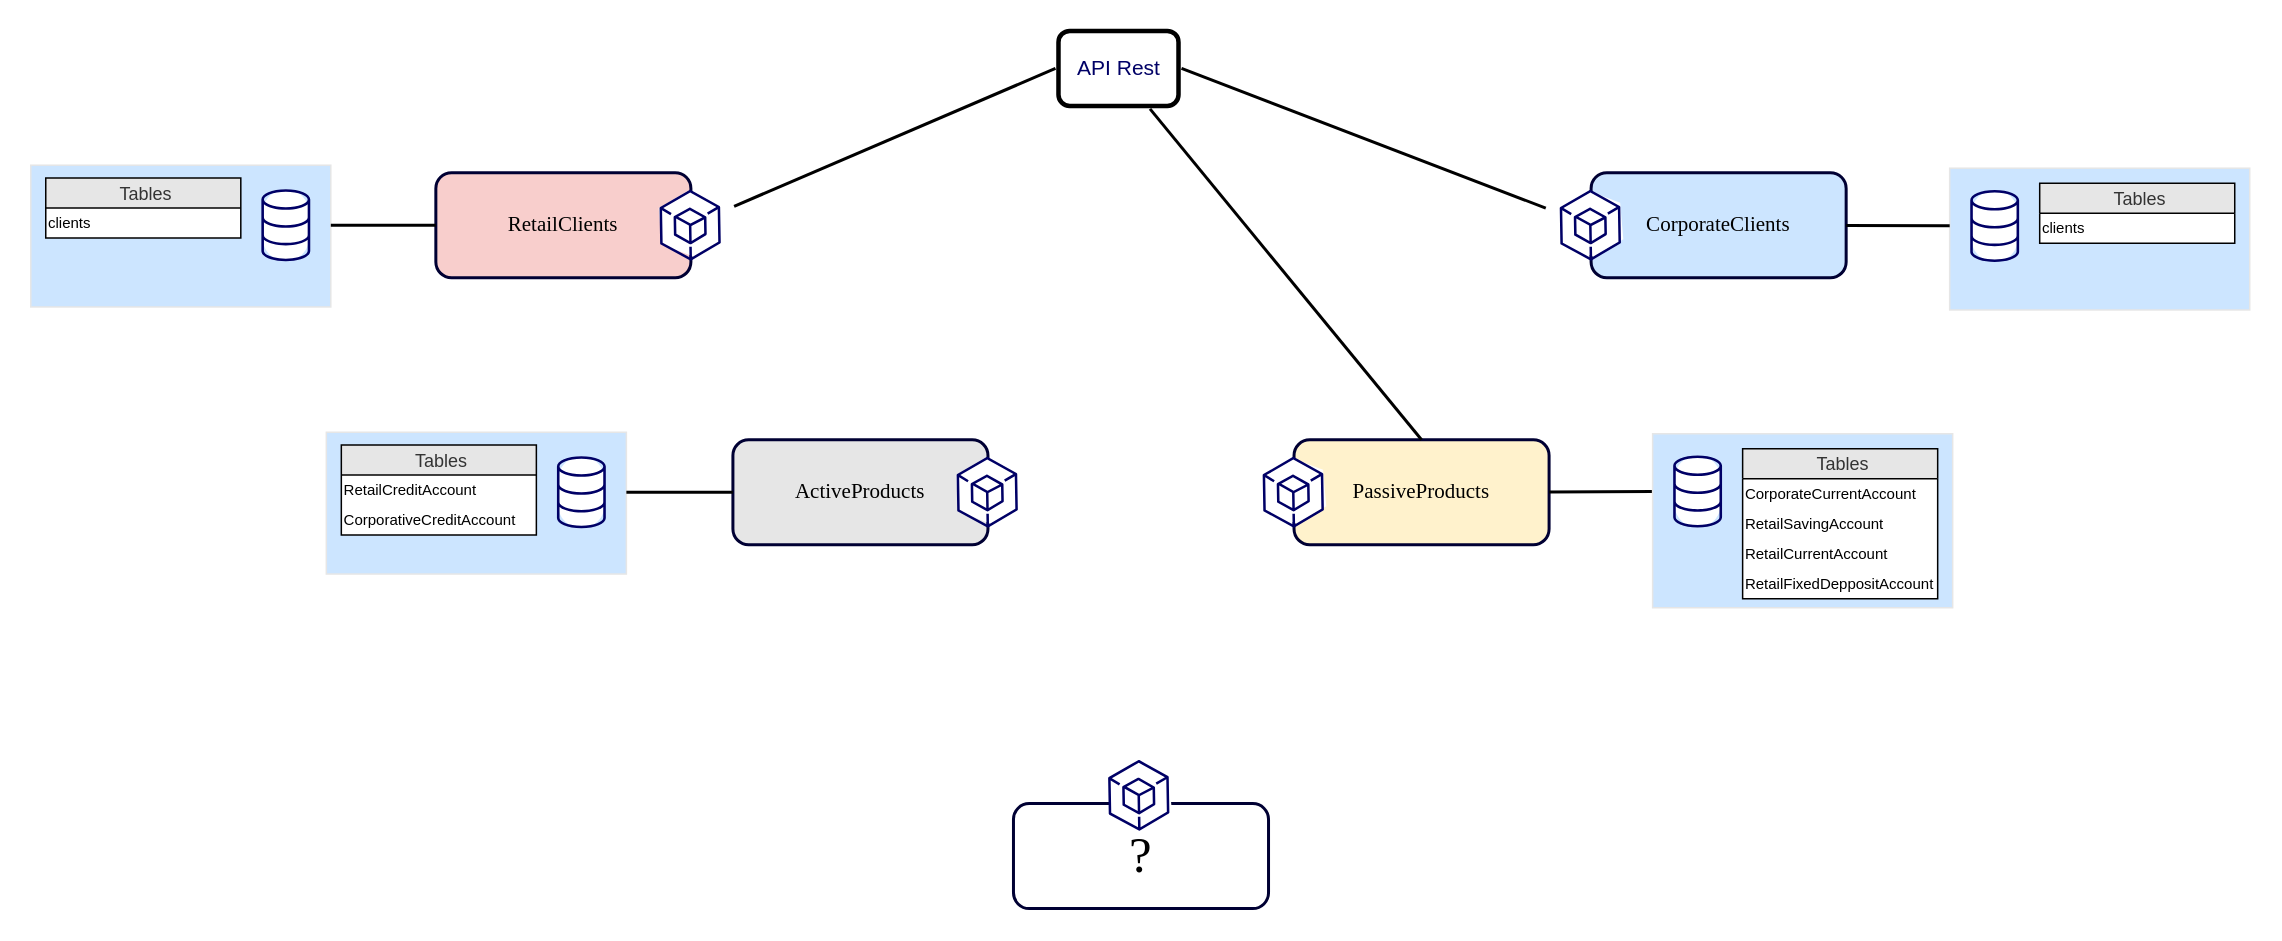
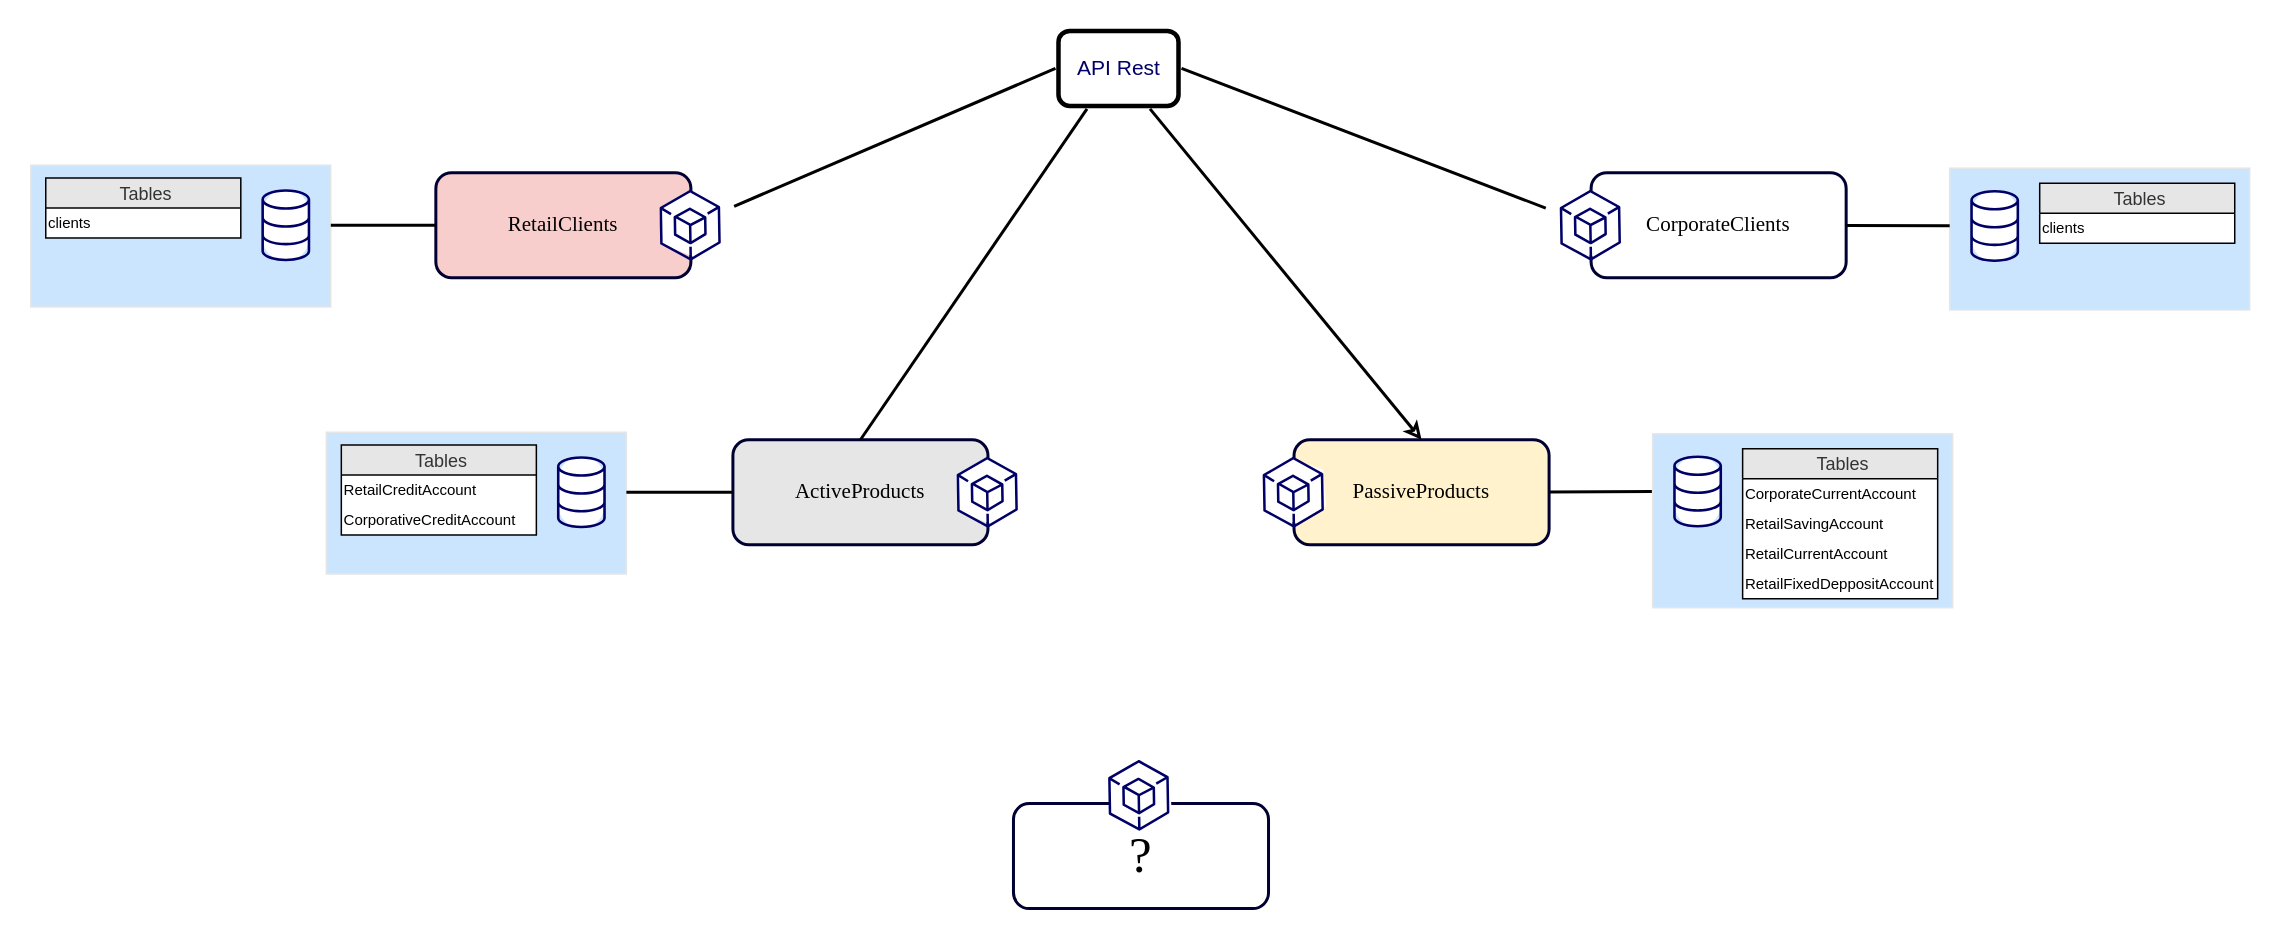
node "CorporateClients": fillcolor #cce5ff -> #ffffff
edge "API Rest" -- "ActiveProducts": added
edge "API Rest" -- "PassiveProducts": arrowhead none -> classic
